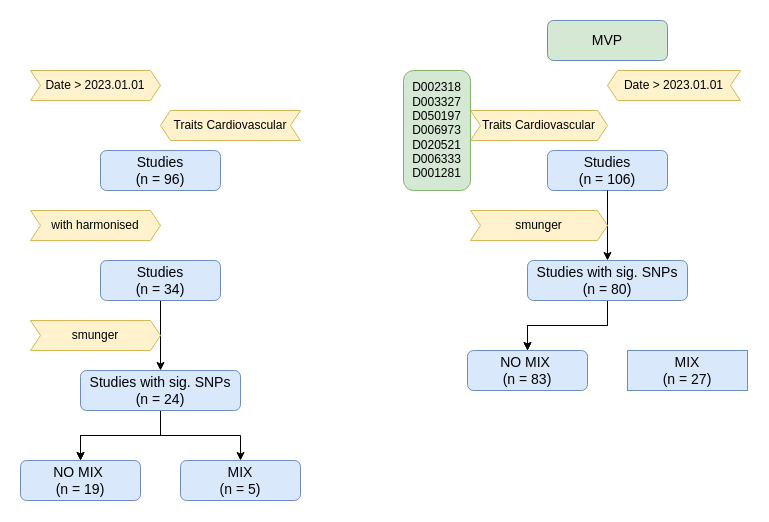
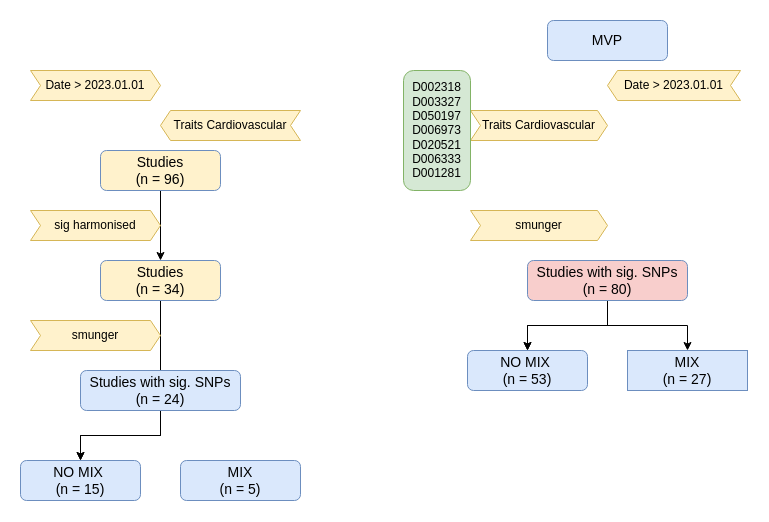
node "MVP": fillcolor #d5e8d4 -> #dae8fc
node "Studies (n = 96)": fillcolor #dae8fc -> #fff2cc
node "Studies (n = 106)": removed
edge "Studies (n = 96)" -> "Studies (n = 34)": added
edge "Studies (n = 106)" -> "Studies with sig. SNPs (n = 80)": removed
node "with harmonised": label "with harmonised" -> "sig harmonised"
node "Studies (n = 34)": fillcolor #dae8fc -> #fff2cc
node "Studies with sig. SNPs (n = 80)": fillcolor #dae8fc -> #f8cecc
edge "Studies with sig. SNPs (n = 80)" -> "MIX (n = 27)": added
edge "Studies (n = 34)" -> "Studies with sig. SNPs (n = 24)": arrowhead classic -> none
node "NO MIX (n = 83)": label "NO MIX (n = 83)" -> "NO MIX (n = 53)"
edge "Studies with sig. SNPs (n = 24)" -> "MIX (n = 5)": removed
node "NO MIX (n = 19)": label "NO MIX (n = 19)" -> "NO MIX (n = 15)"
